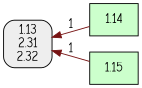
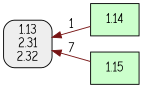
edge "1.15" -> "1.13 2.31 2.32": label "1" -> "7"
